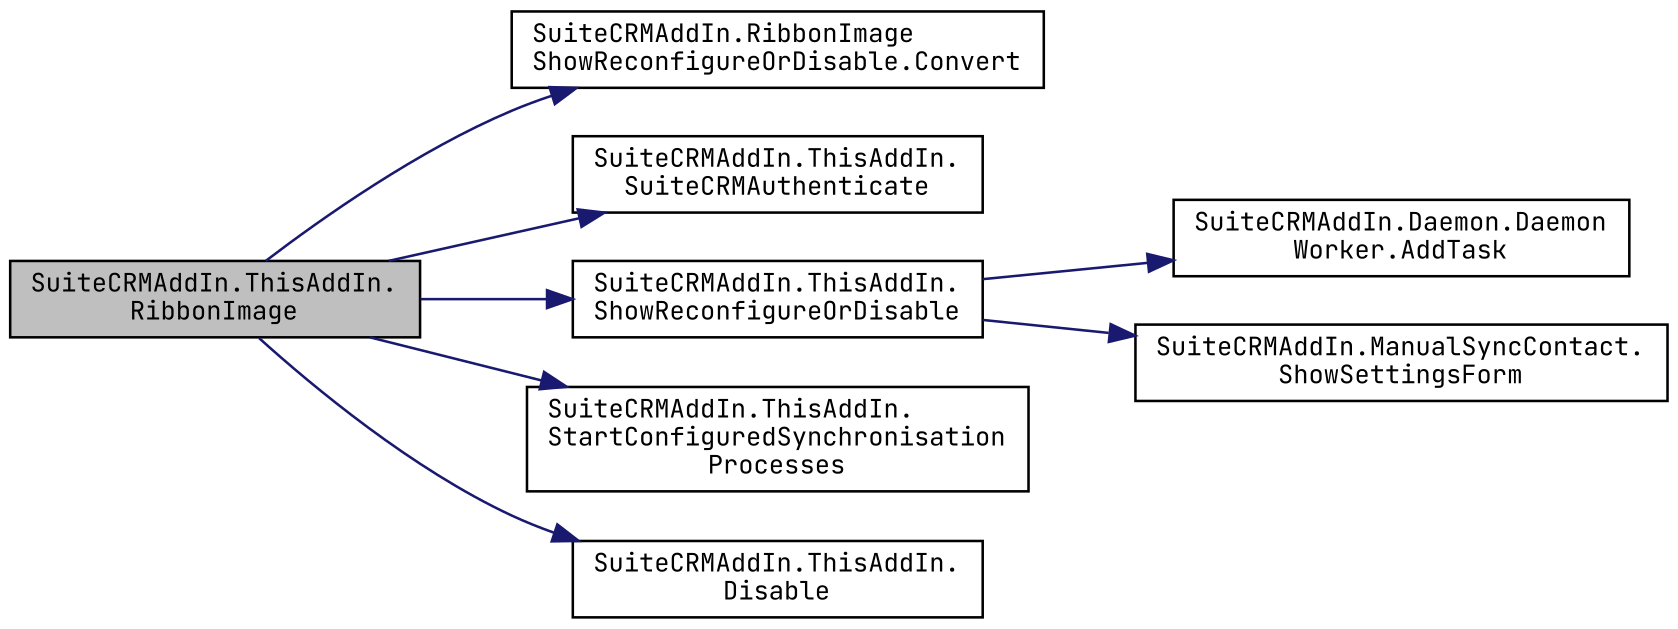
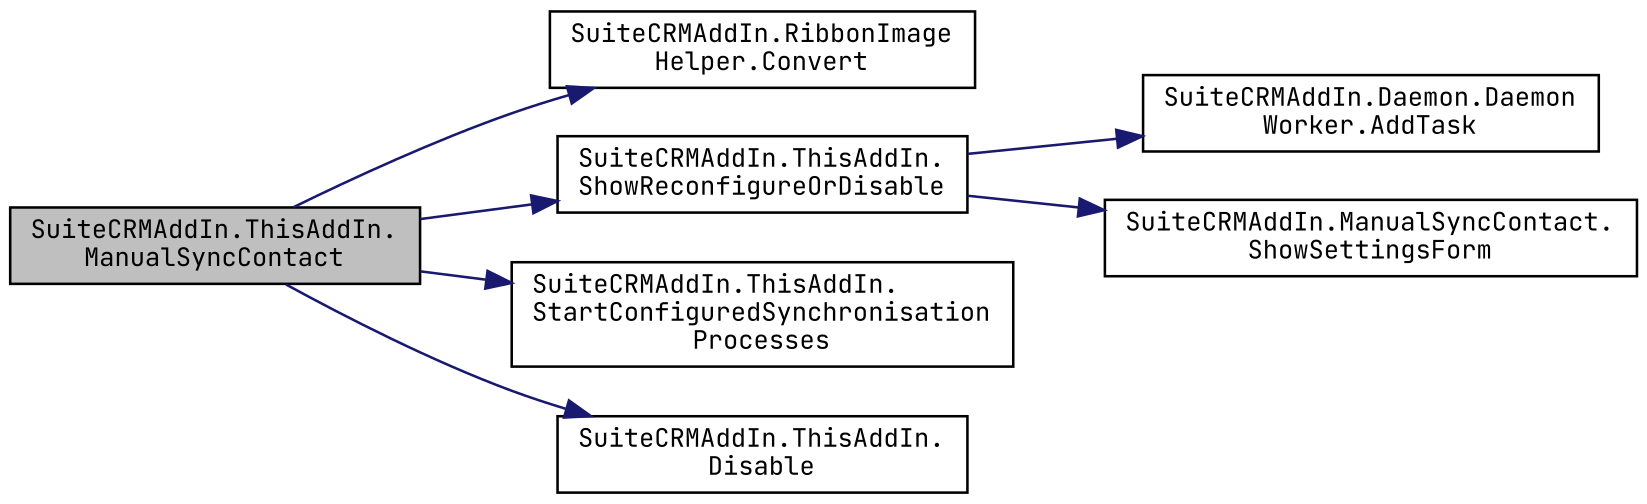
node "SuiteCRMAddIn.RibbonImage ShowReconfigureOrDisable.Convert": label "SuiteCRMAddIn.RibbonImage ShowReconfigureOrDisable.Convert" -> "SuiteCRMAddIn.RibbonImage Helper.Convert"
node "SuiteCRMAddIn.ThisAddIn. SuiteCRMAuthenticate": removed
node "SuiteCRMAddIn.ThisAddIn. RibbonImage": label "SuiteCRMAddIn.ThisAddIn. RibbonImage" -> "SuiteCRMAddIn.ThisAddIn. ManualSyncContact"
